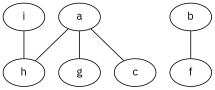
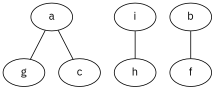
edge "a" -- "h": removed
